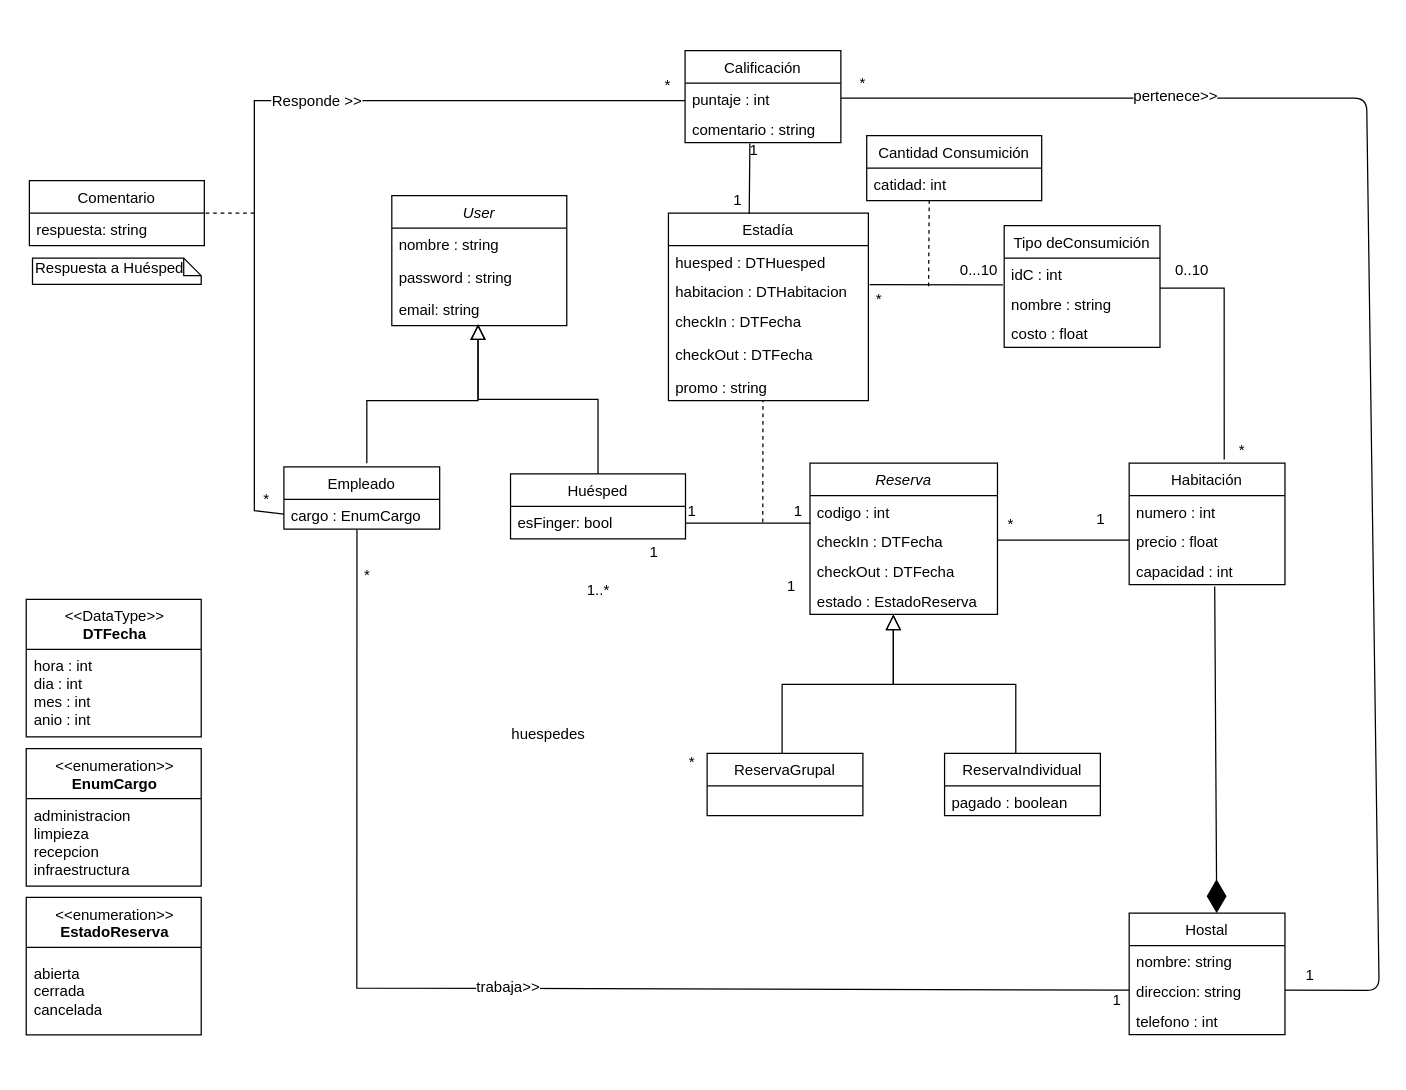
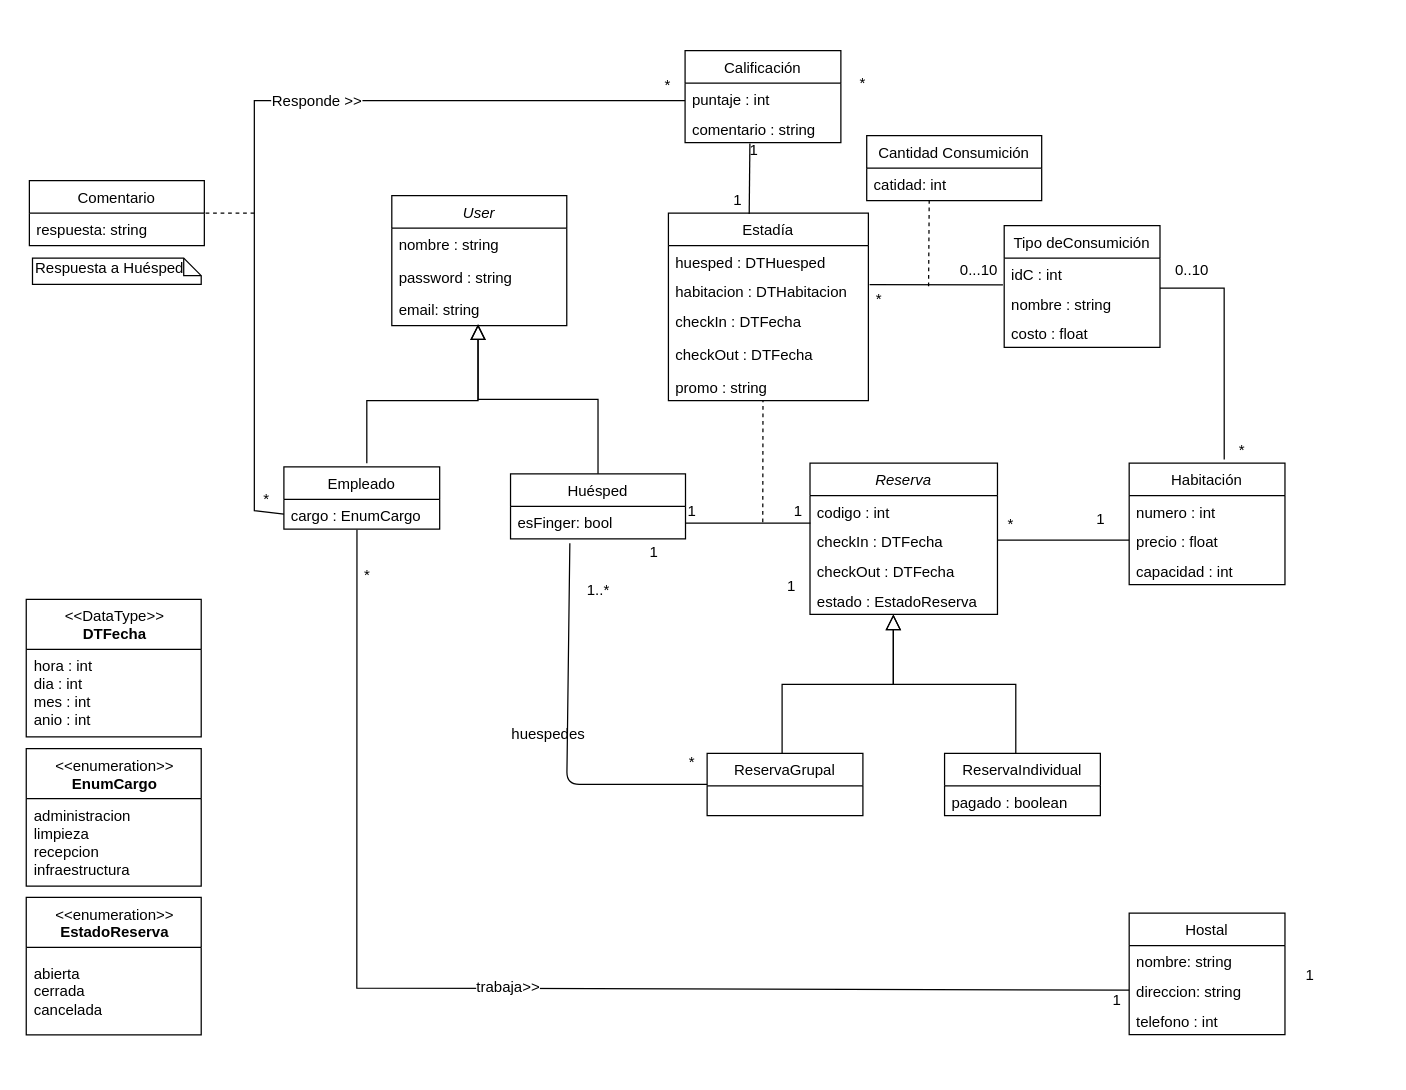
edge "puntaje : int" -- "direccion: string": removed, label "pertenece>>"
edge "esFinger: bool" -- "ReservaGrupal": added
edge "capacidad : int" -> "Hostal": removed
